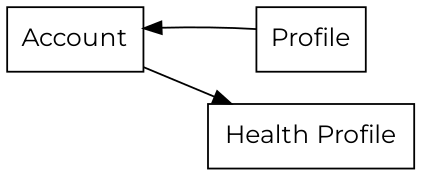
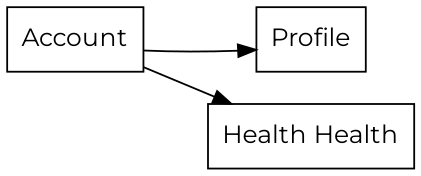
edge "Profile" -> "Account": reversed
node "Health Profile": label "Health Profile" -> "Health Health"
